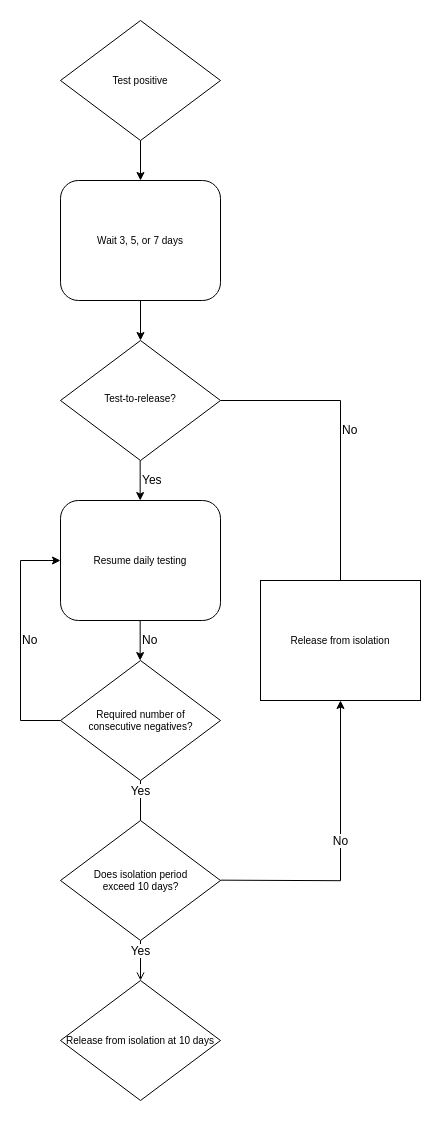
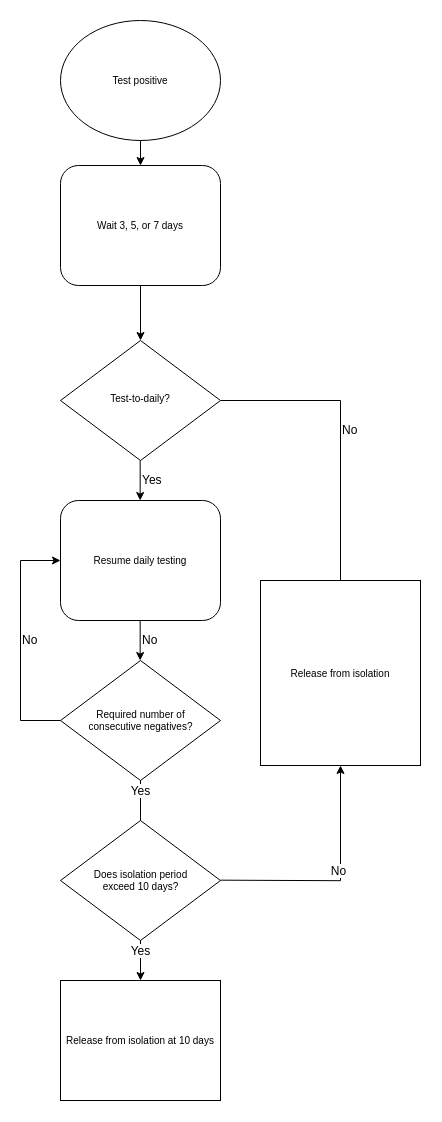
node "Test positive": shape diamond -> ellipse
node "Wait 3, 5, or 7 days": moved (141, 241) -> (141, 226)
node "Test-to-release?": label "Test-to-release?" -> "Test-to-daily?"
node "Release from isolation": size 160x120 -> 160x185
edge "Does isolation period exceed 10 days?" -> "Release from isolation at 10 days": arrowhead open -> classic
node "Release from isolation at 10 days": shape diamond -> rectangle
